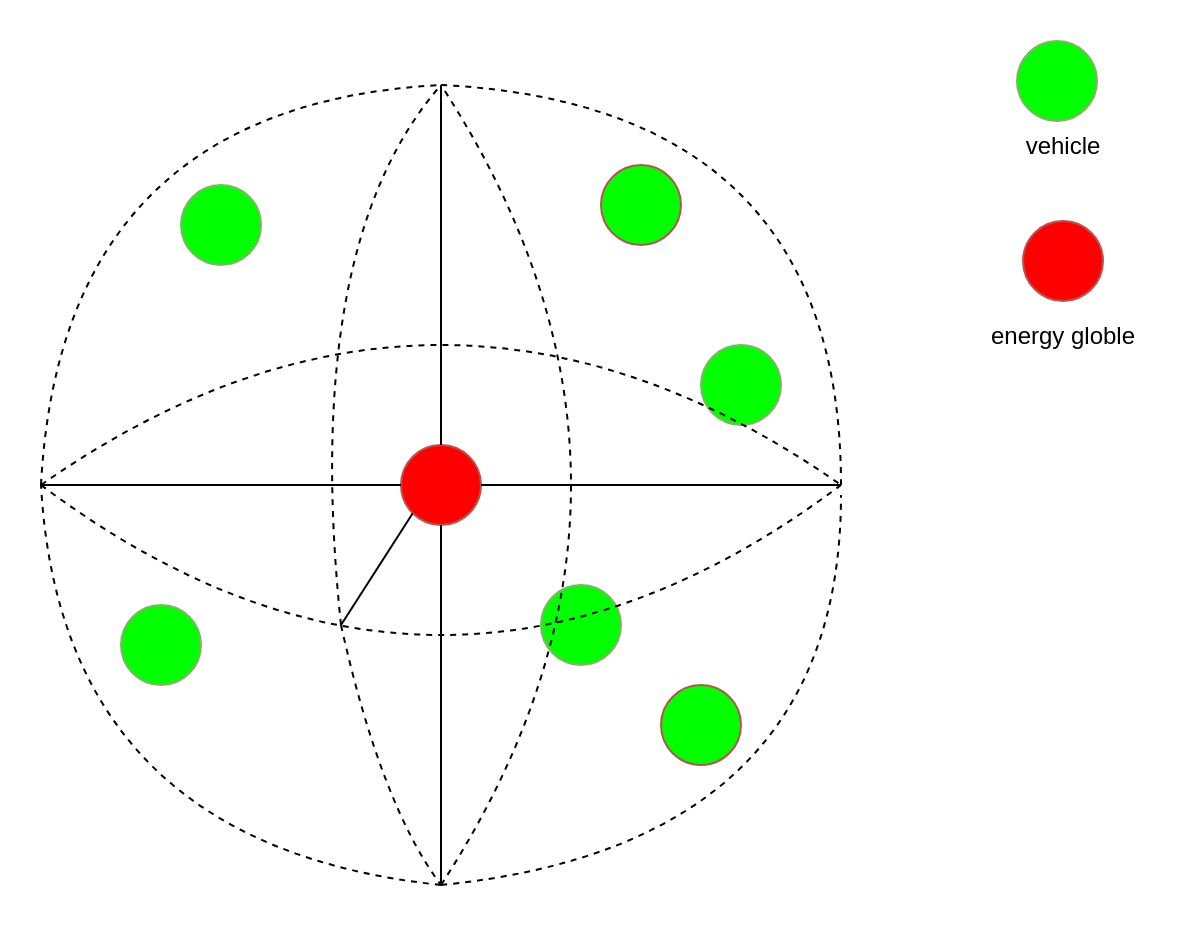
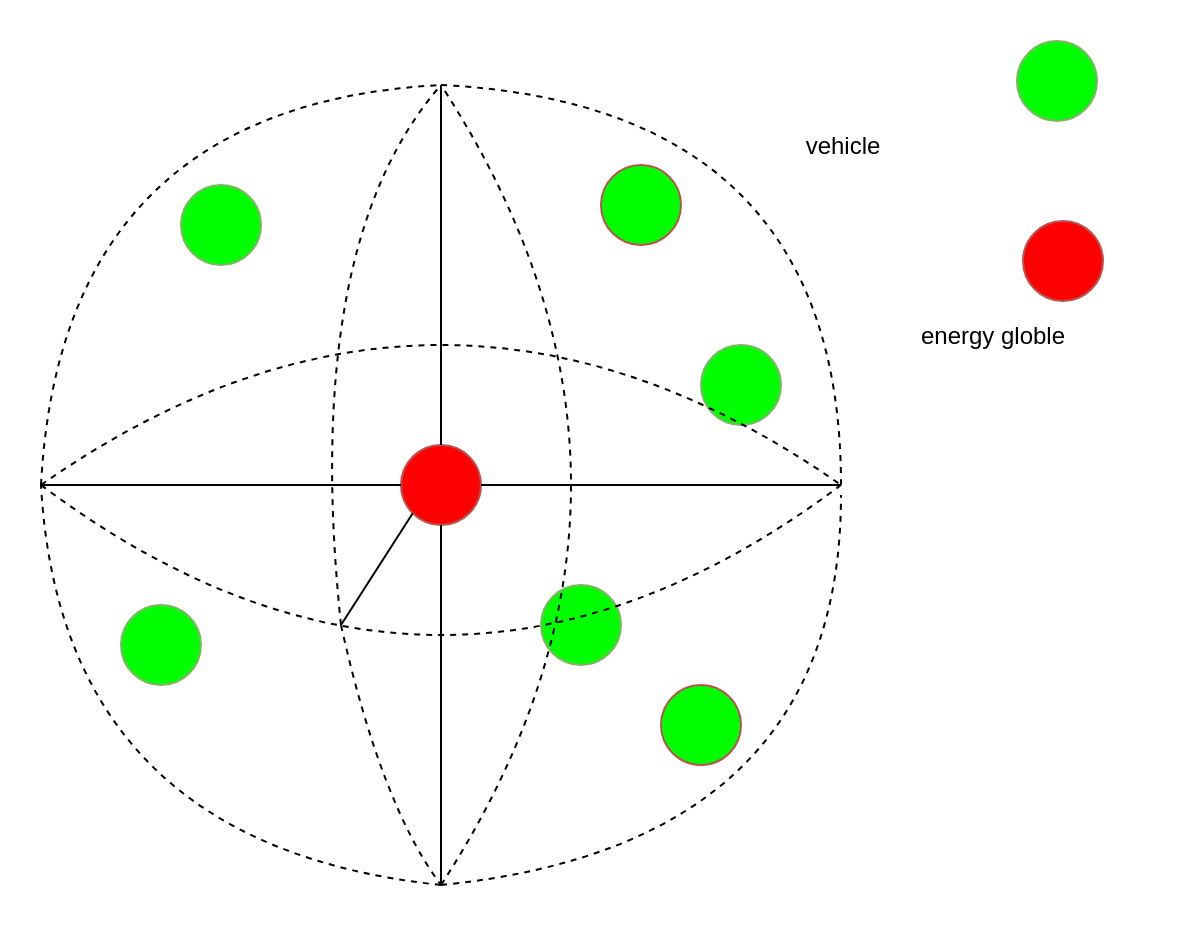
node "vehicle": moved (1063, 147) -> (843, 147)
node "energy globle": moved (1063, 337) -> (993, 337)
